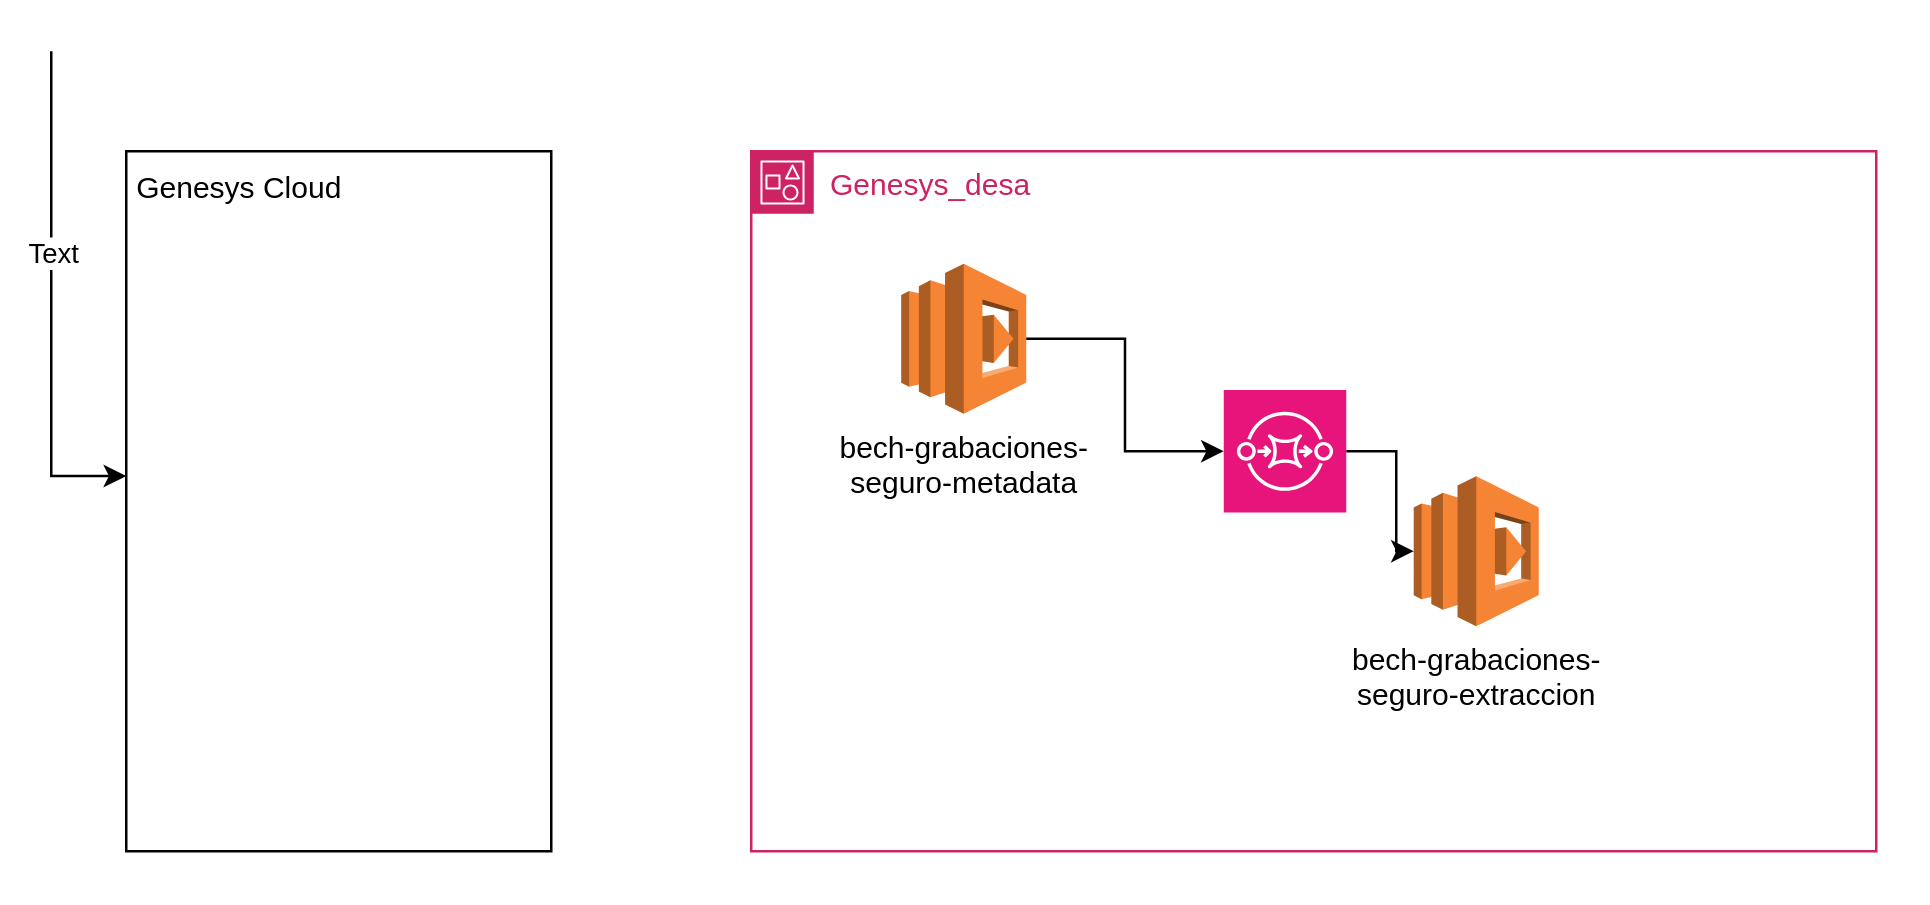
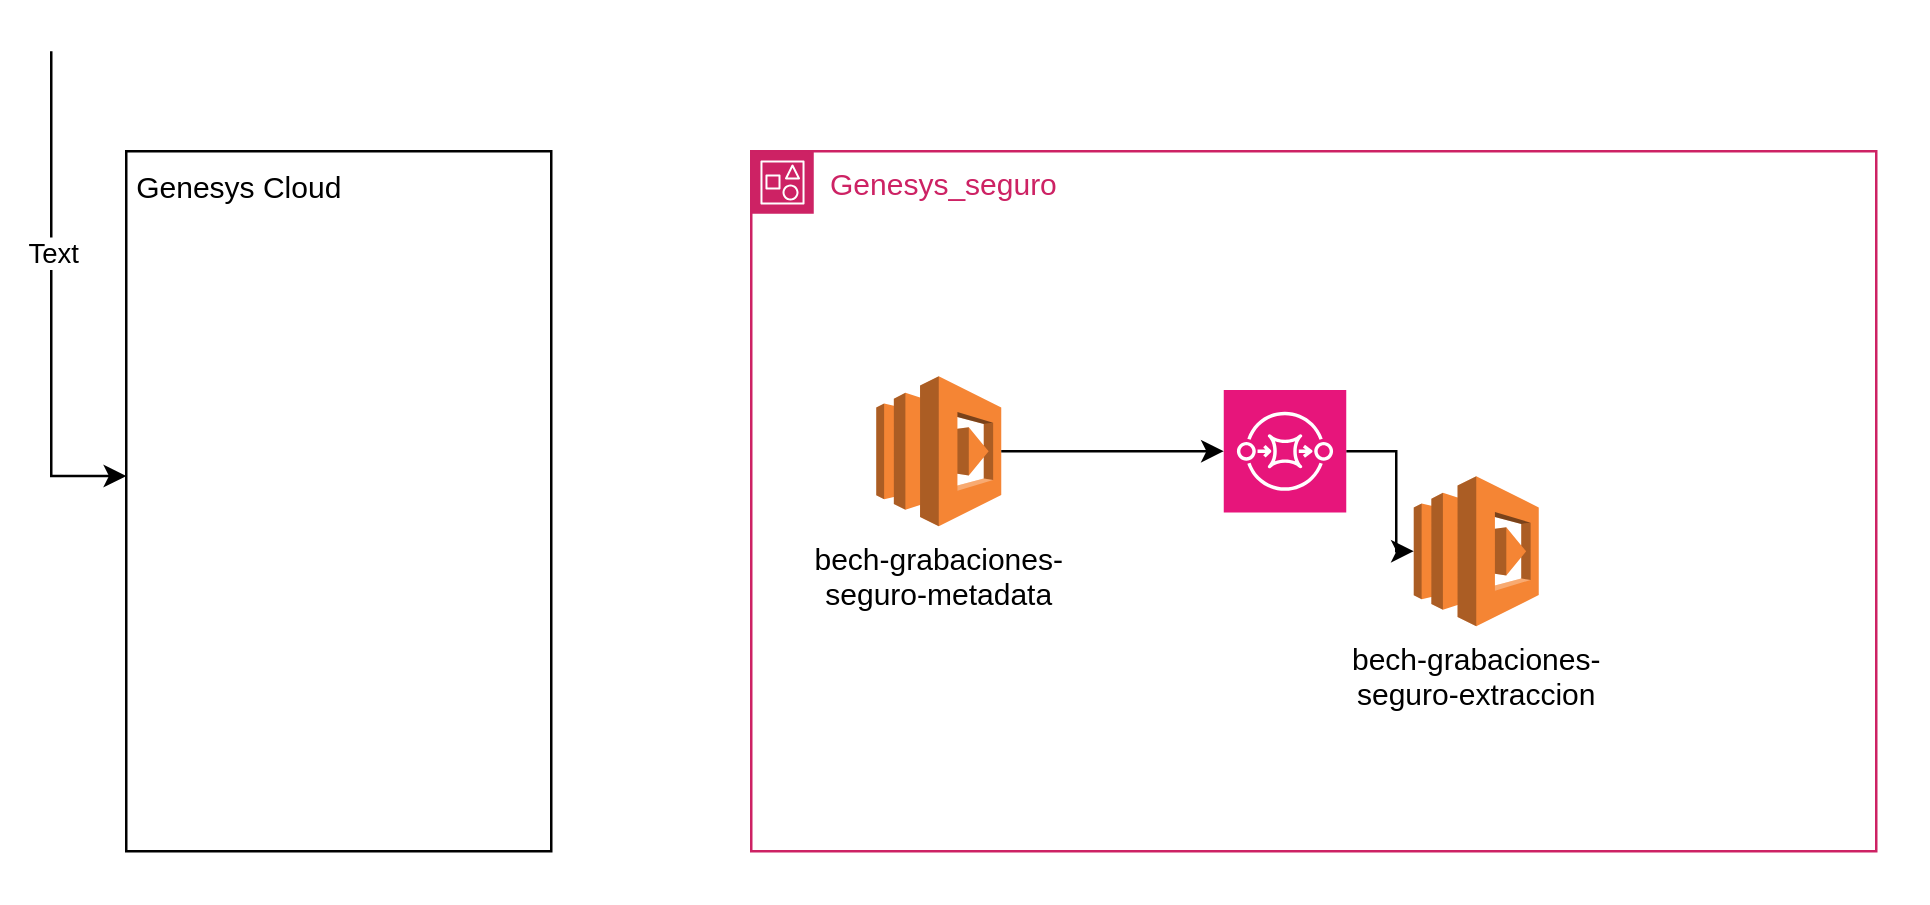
node "Genesys_desa": label "Genesys_desa" -> "Genesys_seguro"
node "bech-grabaciones- seguro-metadata": moved (964, 339) -> (939, 451)
